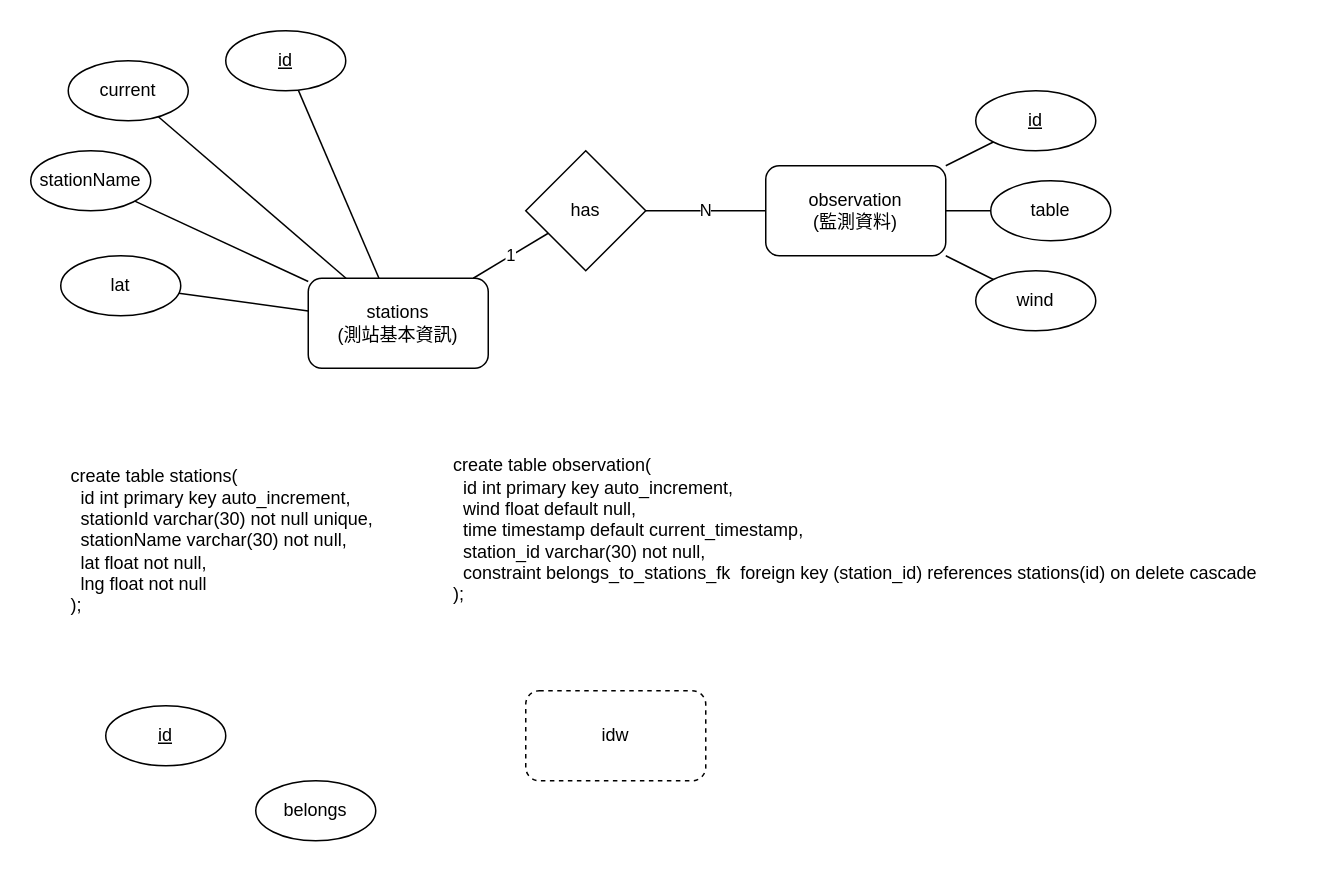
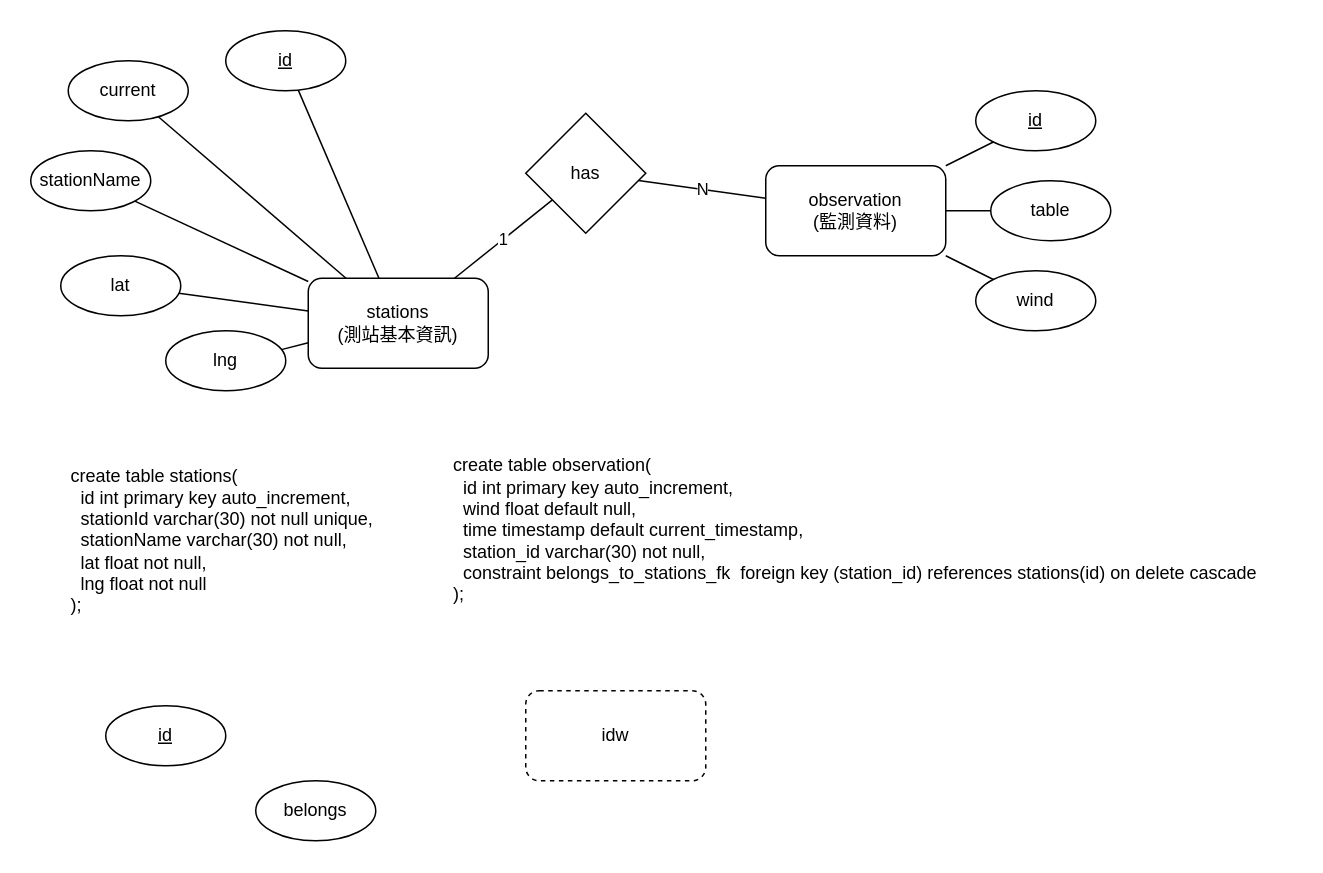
node "has": moved (586, 211) -> (586, 173)
edge "stations (測站基本資訊)" -- "lng": added
node "lng": added
